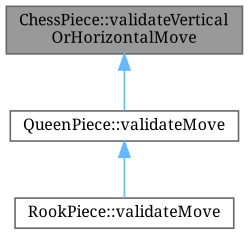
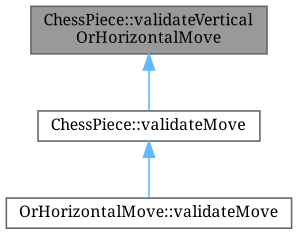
node "QueenPiece::validateMove": label "QueenPiece::validateMove" -> "ChessPiece::validateMove"
node "RookPiece::validateMove": label "RookPiece::validateMove" -> "OrHorizontalMove::validateMove"
